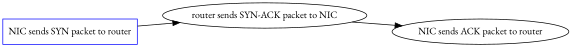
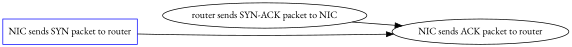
edge "NIC sends SYN packet to router" -> "router sends SYN-ACK packet to NIC": now "NIC sends SYN packet to router" -> "NIC sends ACK packet to router"
